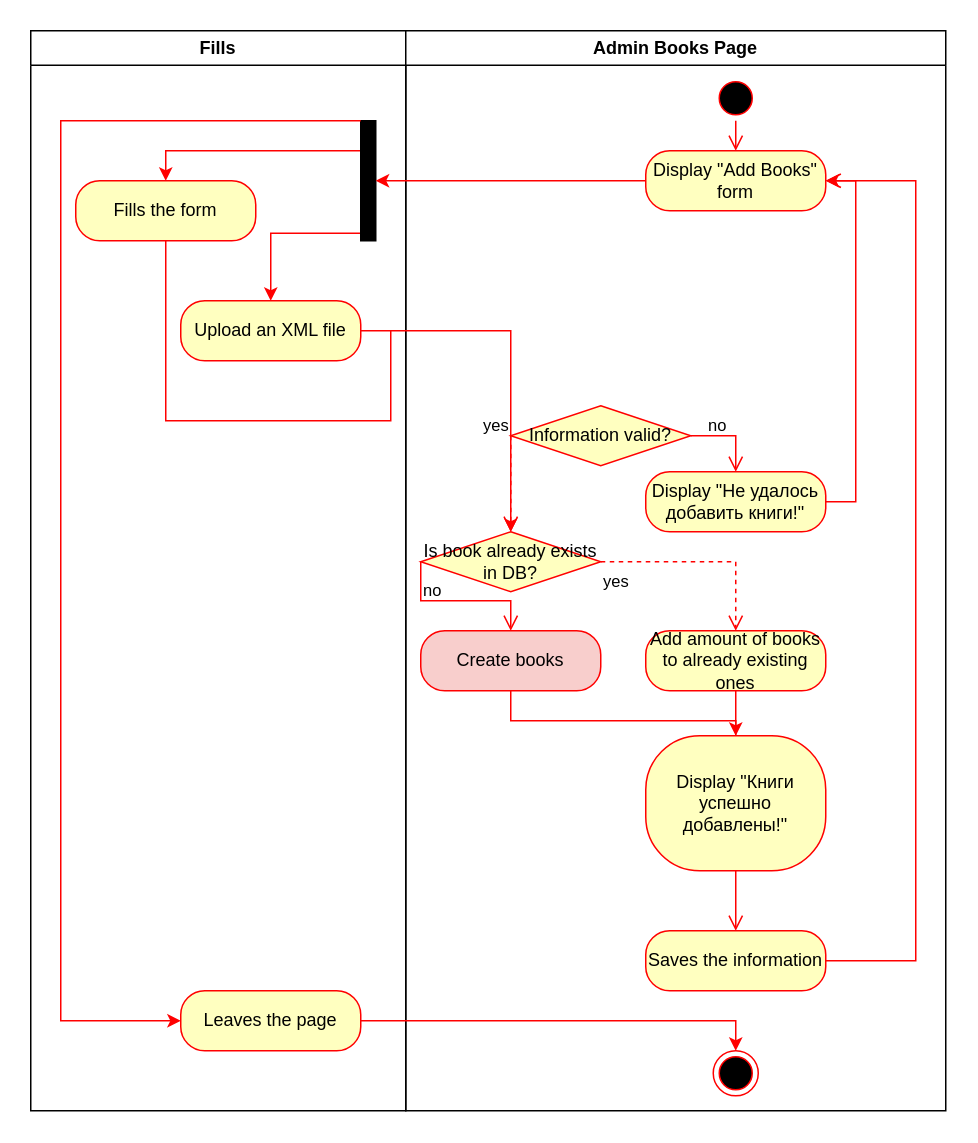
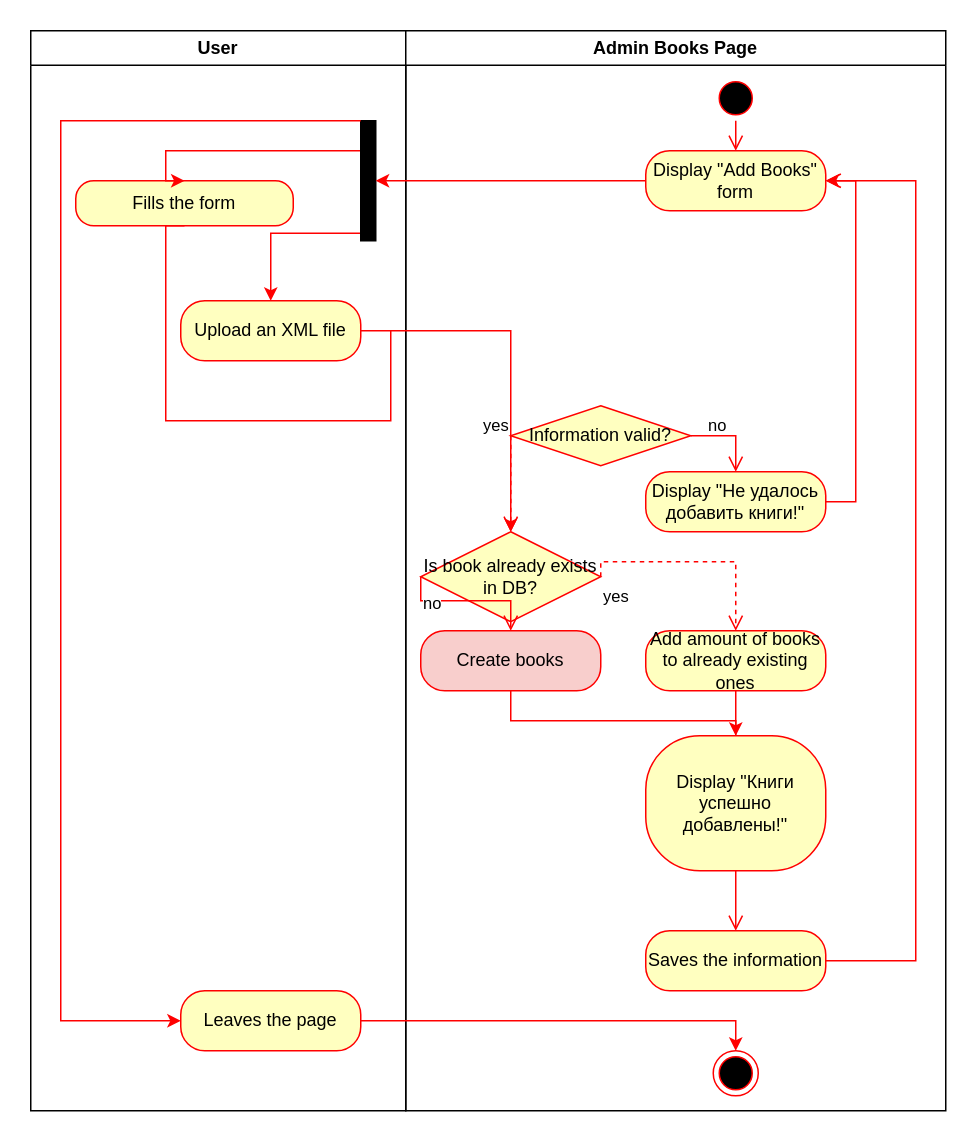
node "Fills": label "Fills" -> "User"
node "Fills the form": size 180x60 -> 218x45
node "Is book already exists in DB?": size 180x60 -> 180x90
